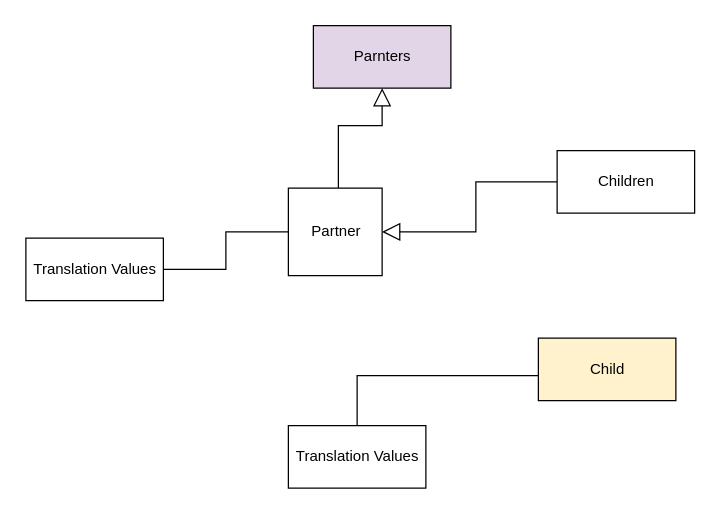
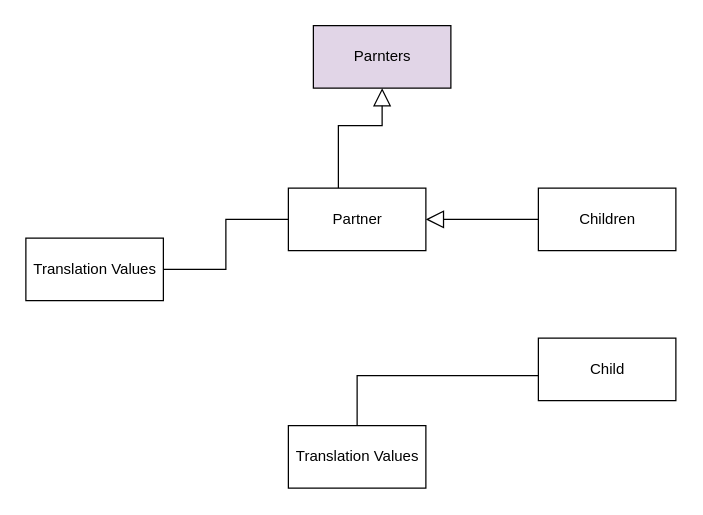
node "Children": moved (626, 182) -> (607, 219)
node "Partner": size 94x88 -> 138x63
node "Child": fillcolor #fff2cc -> #ffffff
